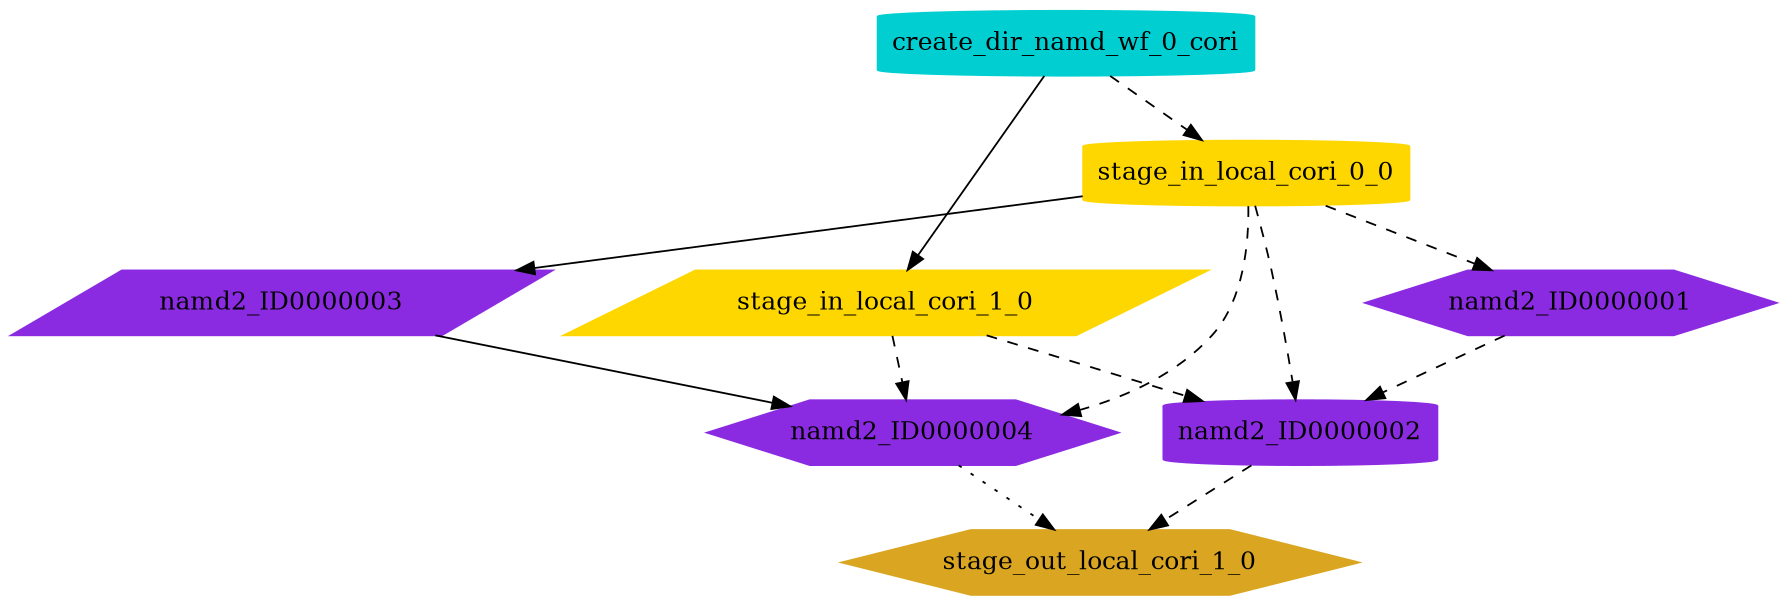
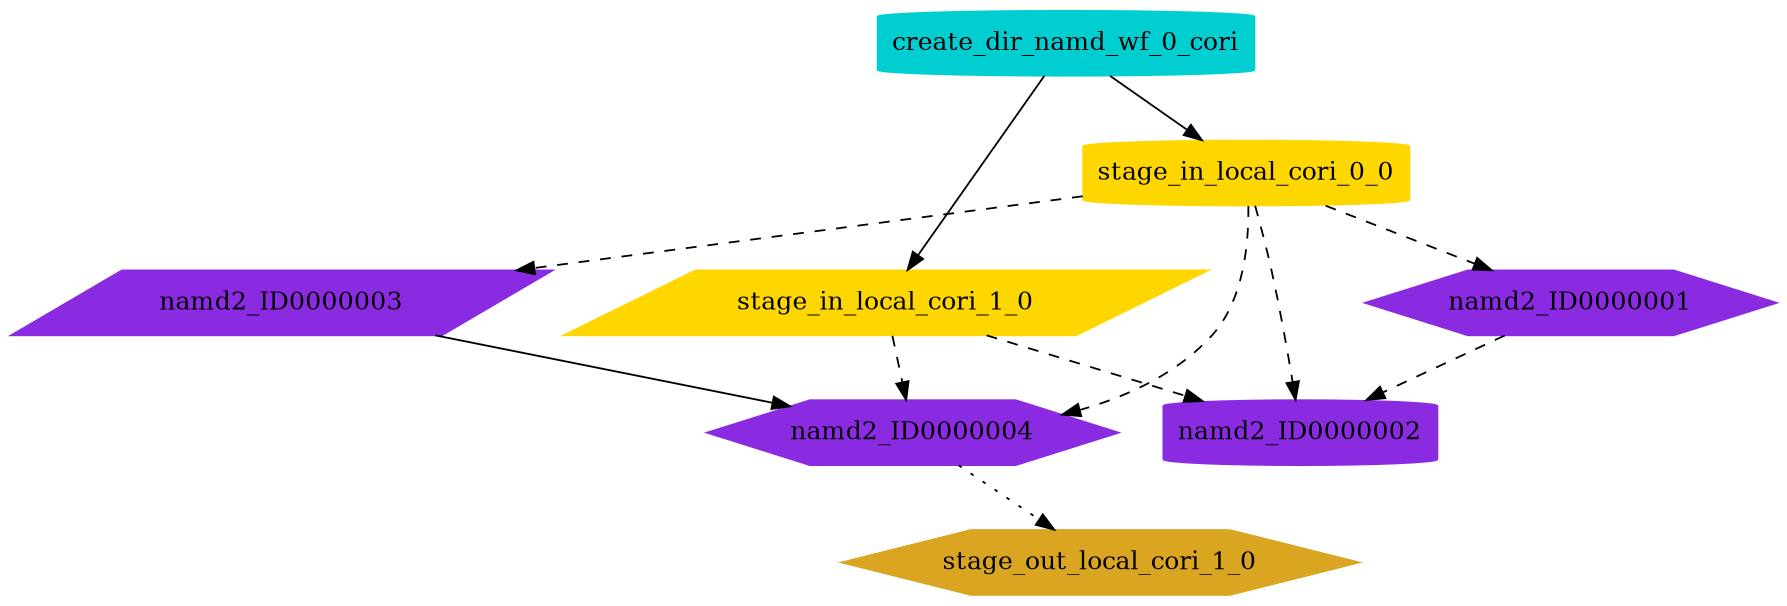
edge "create_dir_namd_wf_0_cori" -> "stage_in_local_cori_0_0": style dashed -> solid
edge "stage_in_local_cori_0_0" -> "namd2_ID0000003": style solid -> dashed
edge "namd2_ID0000002" -> "stage_out_local_cori_1_0": removed
